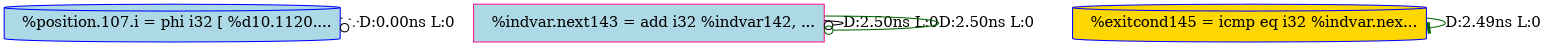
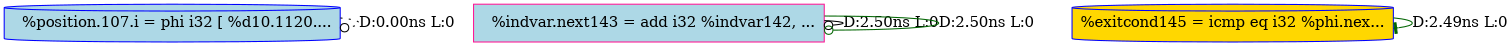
node "%exitcond145 = icmp eq i32 %indvar.nex...": label "%exitcond145 = icmp eq i32 %indvar.nex..." -> "%exitcond145 = icmp eq i32 %phi.nex..."
